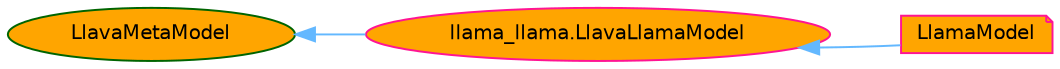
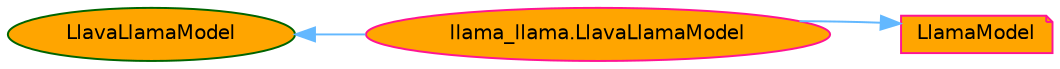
node "LlavaMetaModel": label "LlavaMetaModel" -> "LlavaLlamaModel"
edge "LlamaModel" -> "llama_llama.LlavaLlamaModel": reversed
